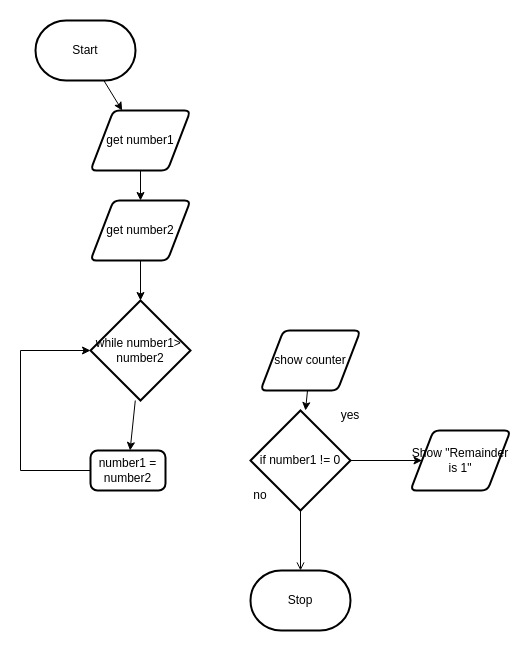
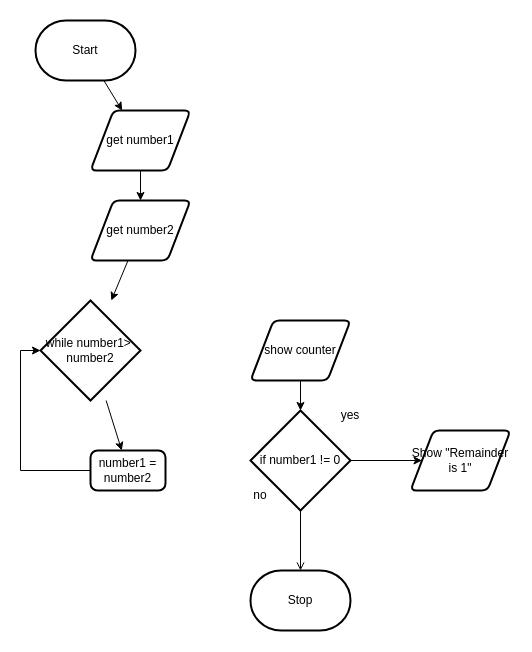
node "while number1> number2": moved (141, 351) -> (91, 351)
node "show counter": moved (311, 361) -> (301, 351)
